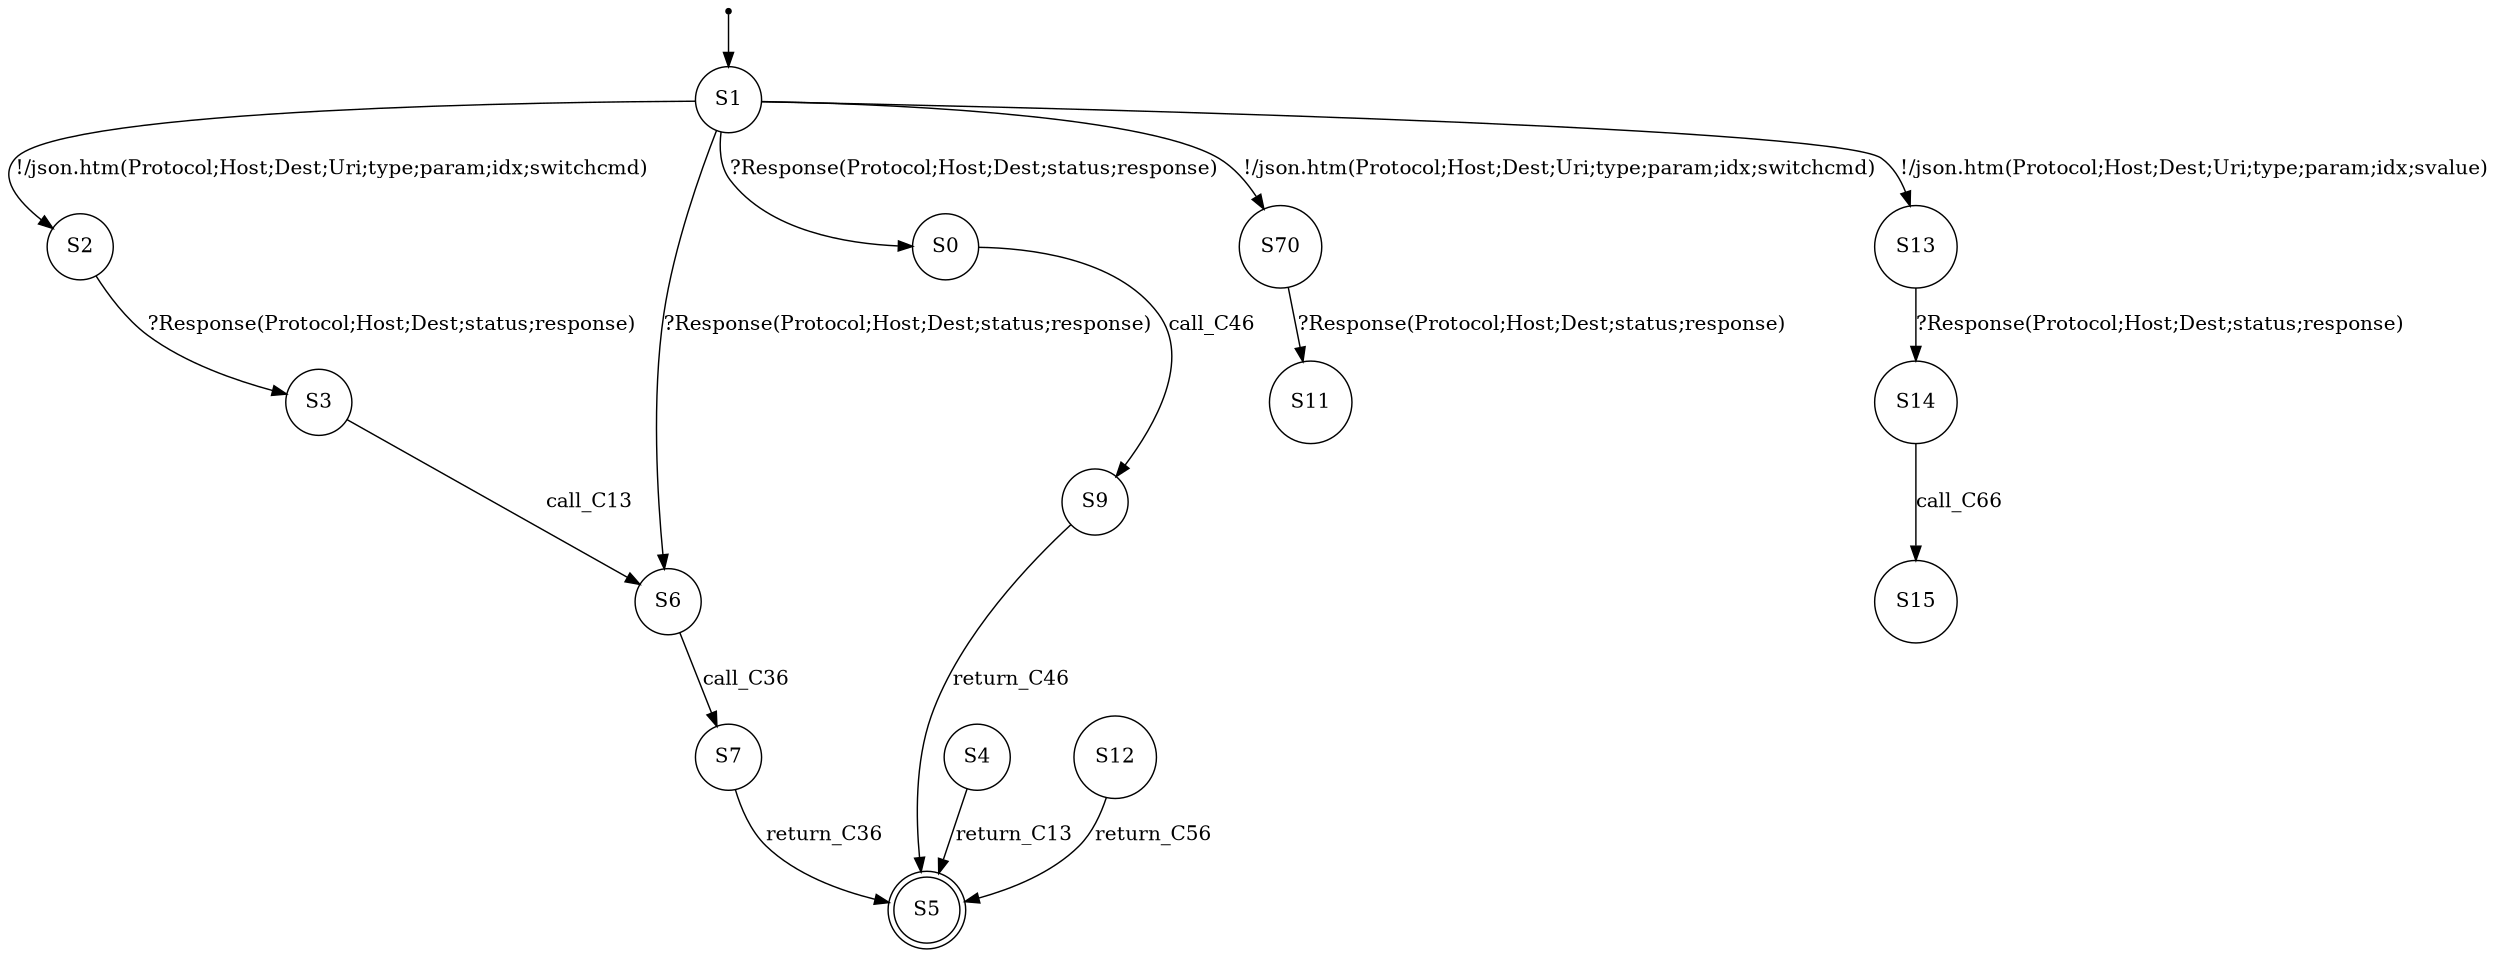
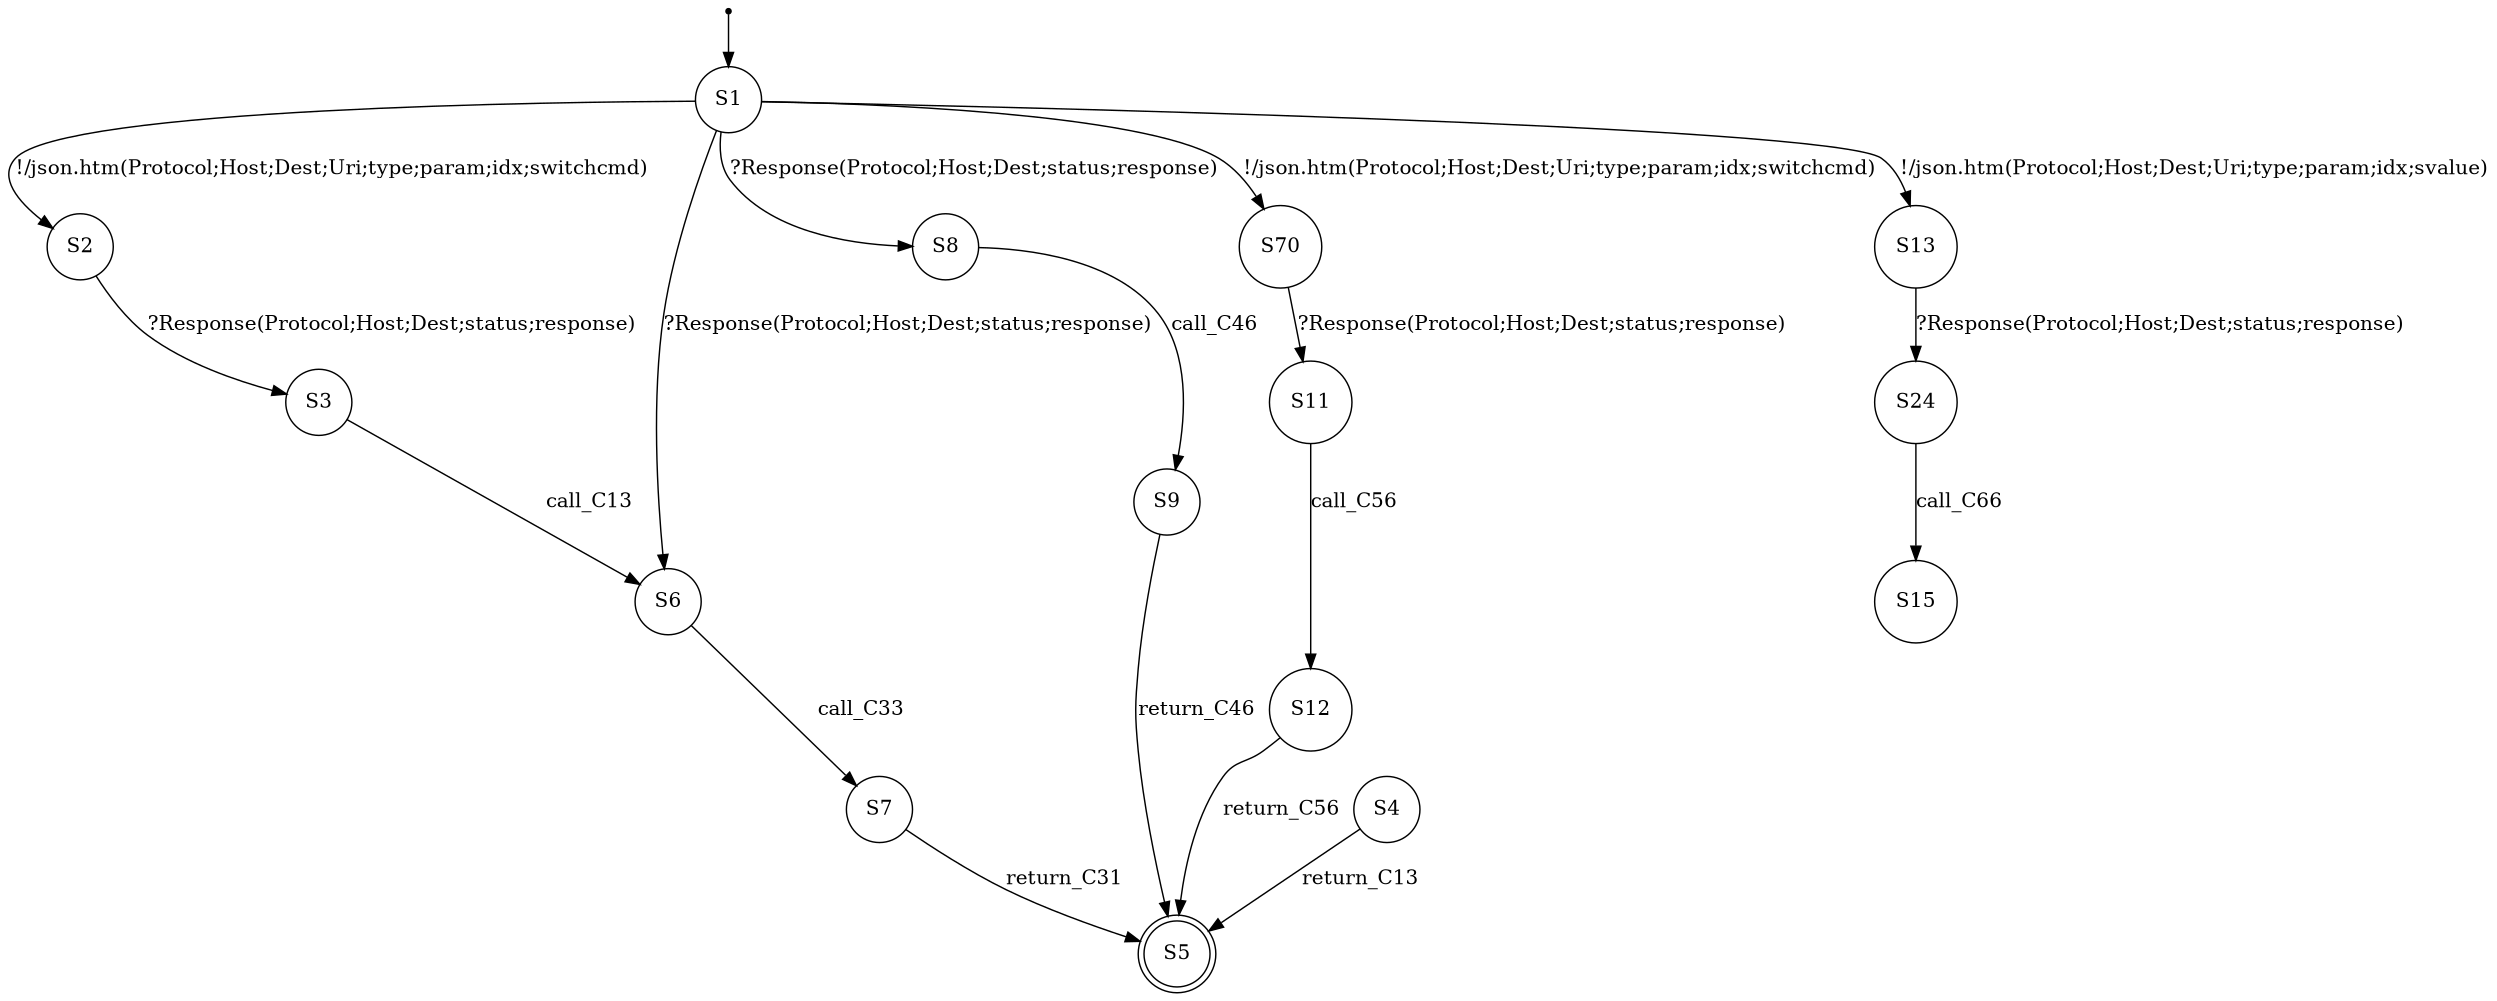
node "S0": label "S0" -> "S8"
node "S14": label "S14" -> "S24"
edge "S11" -> "S12": added, label "call_C56"
edge "S6" -> "S7": label "call_C36" -> "call_C33"
edge "S7" -> "S5": label "return_C36" -> "return_C31"
